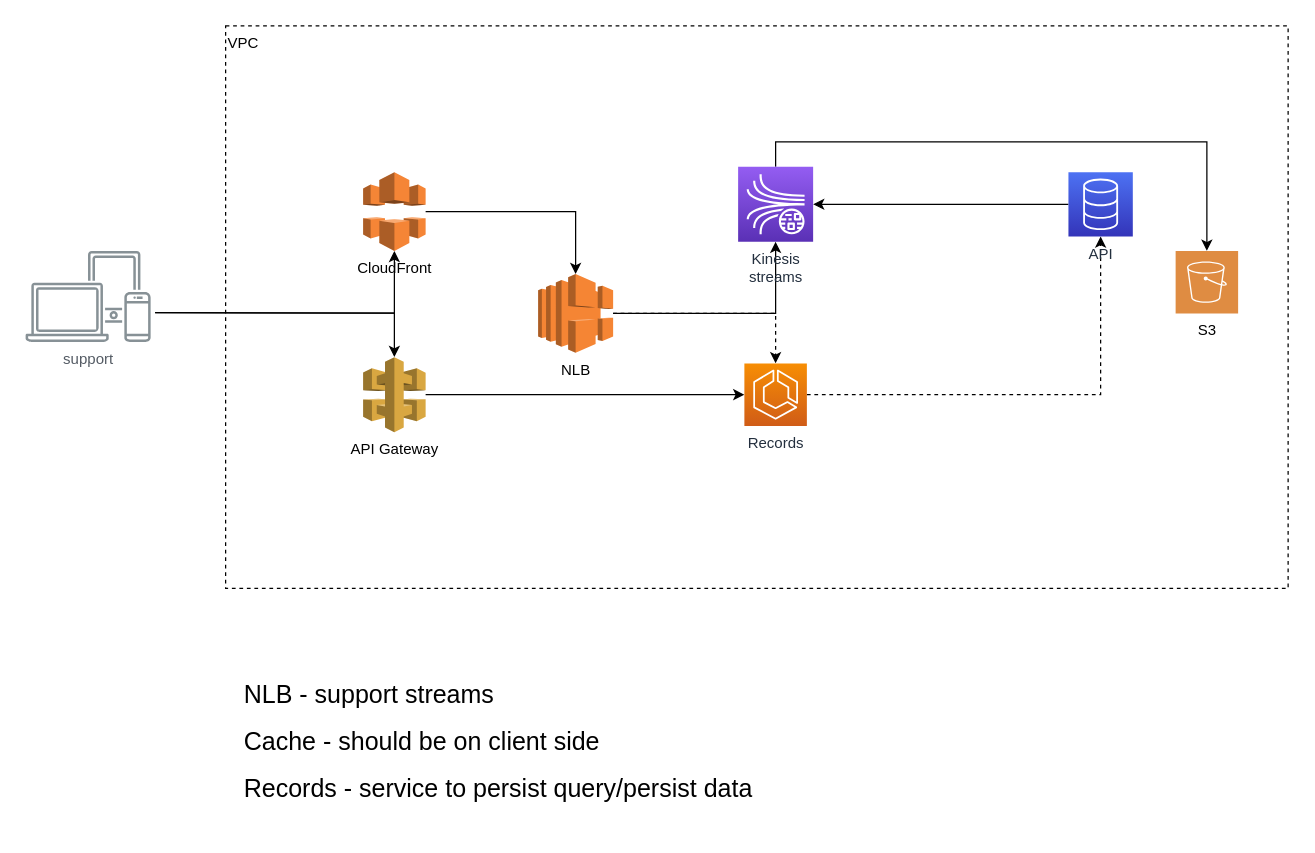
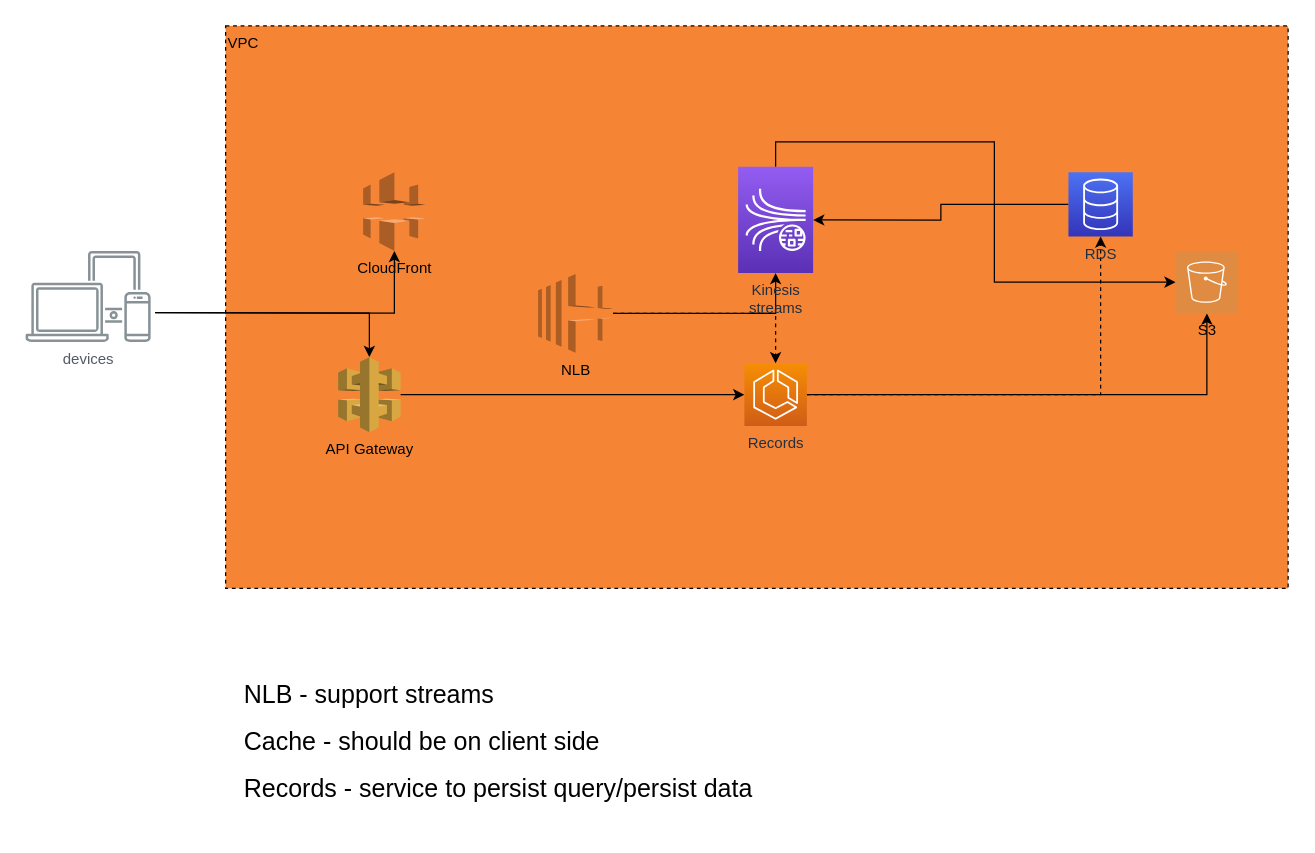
node "Kinesis streams": size 75x75 -> 75x106
edge "CloudFront" -> "NLB": removed
node "API": label "API" -> "RDS"
node "VPC": fillcolor #ffffff -> #f58534
node "support": label "support" -> "devices"
node "API Gateway": moved (394, 394) -> (369, 394)
edge "Records" -> "S3": added
